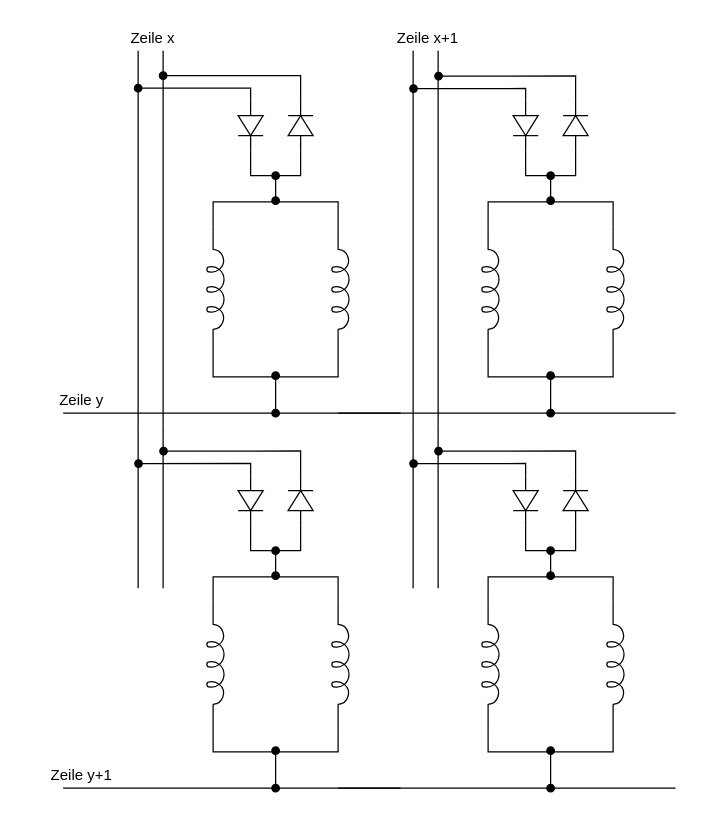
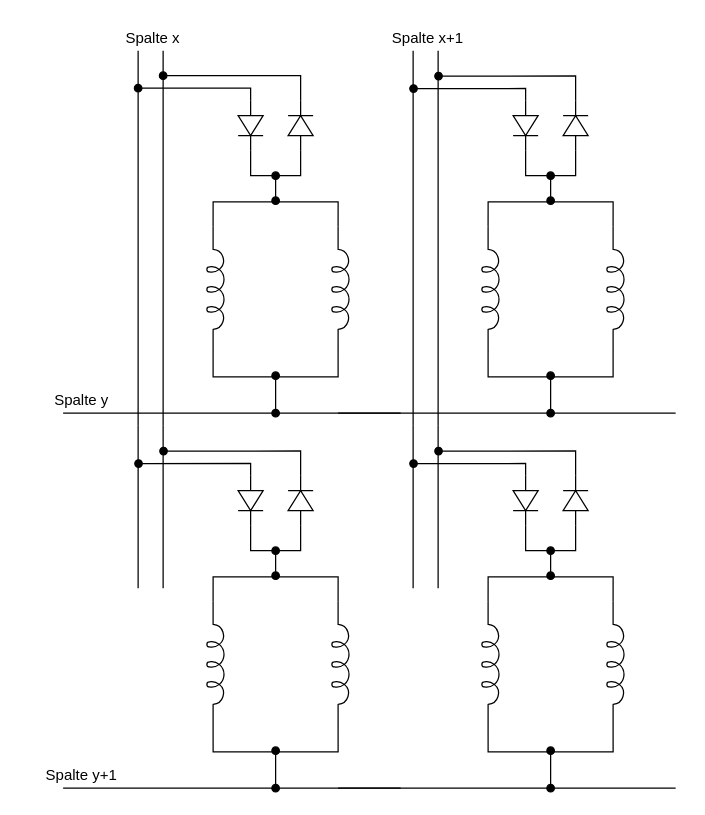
node "Zeile x": label "Zeile x" -> "Spalte x"
node "Zeile x+1": label "Zeile x+1" -> "Spalte x+1"
node "Zeile y": label "Zeile y" -> "Spalte y"
node "Zeile y+1": label "Zeile y+1" -> "Spalte y+1"
